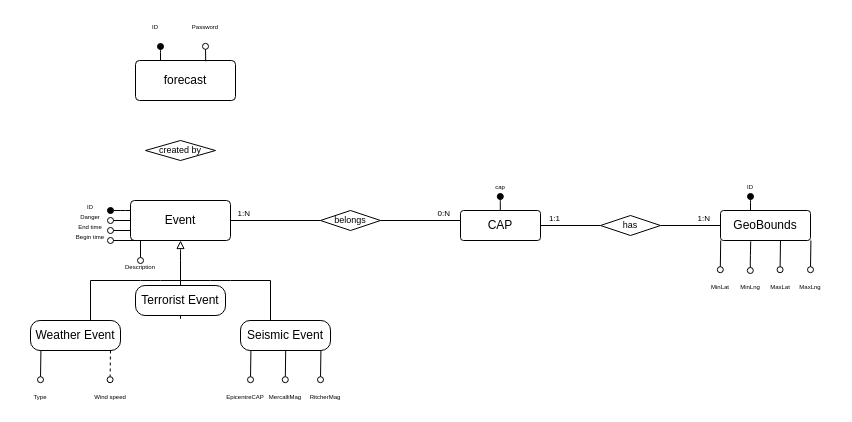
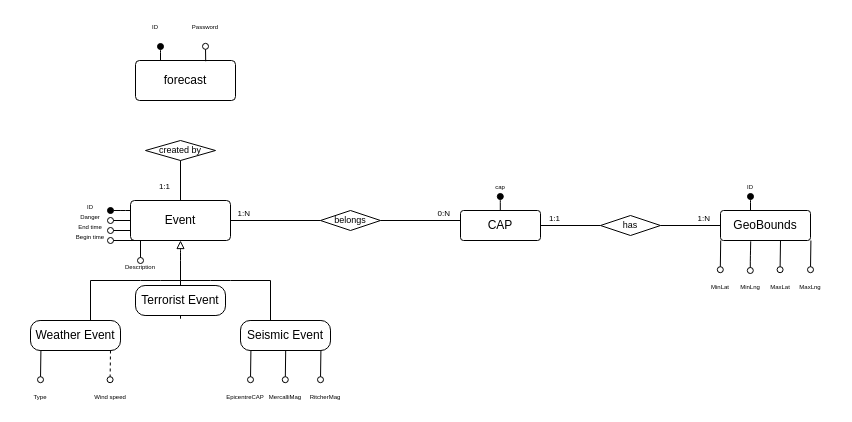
edge "created by" -- "Event": added, label "1:1"
